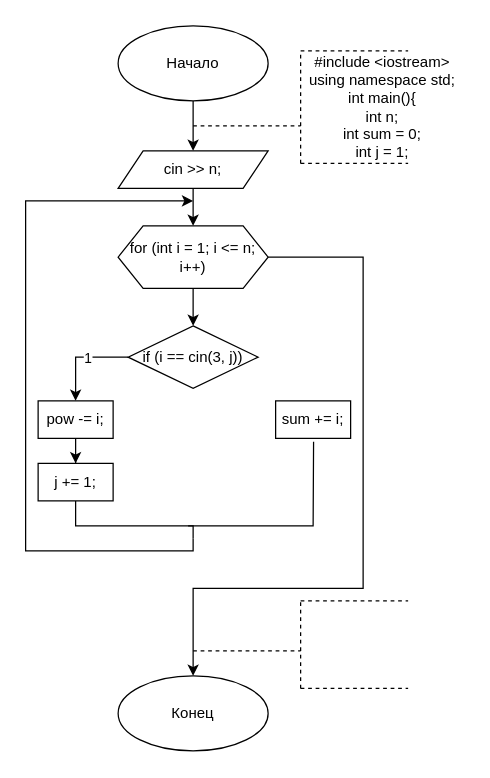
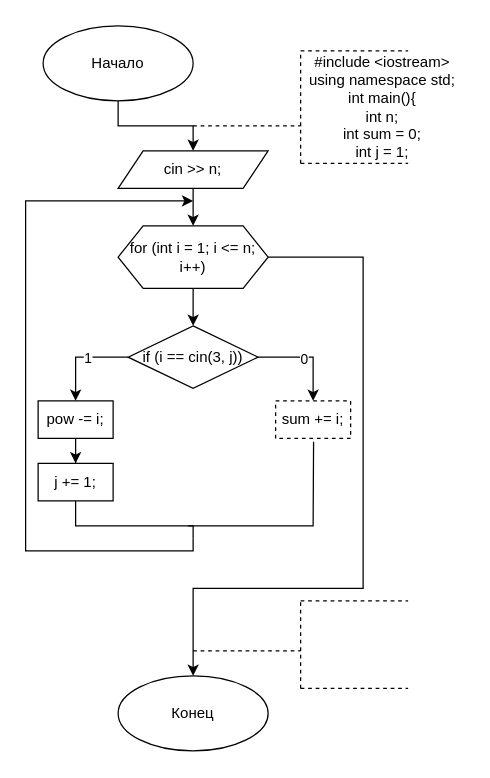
node "Начало": moved (193, 63) -> (118, 63)
edge "if (i == cin(3, j))" -> "sum += i;": added, label "0"
node "sum += i;": style solid -> dashed
